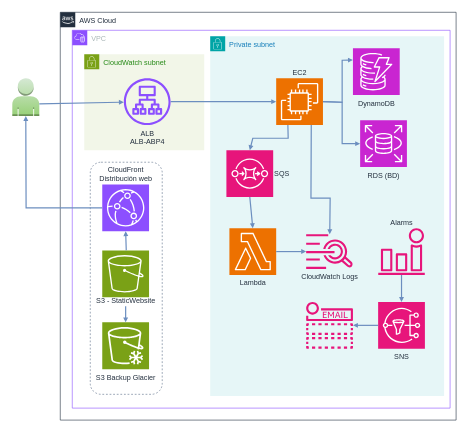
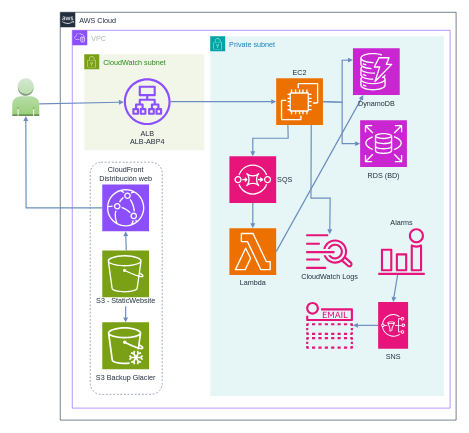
node "SQS": moved (250, 174) -> (253, 180)
edge "Lambda" -> "CloudWatch Logs": now "Lambda" -> "DynamoDB"
node "SNS": size 47x47 -> 30x47
